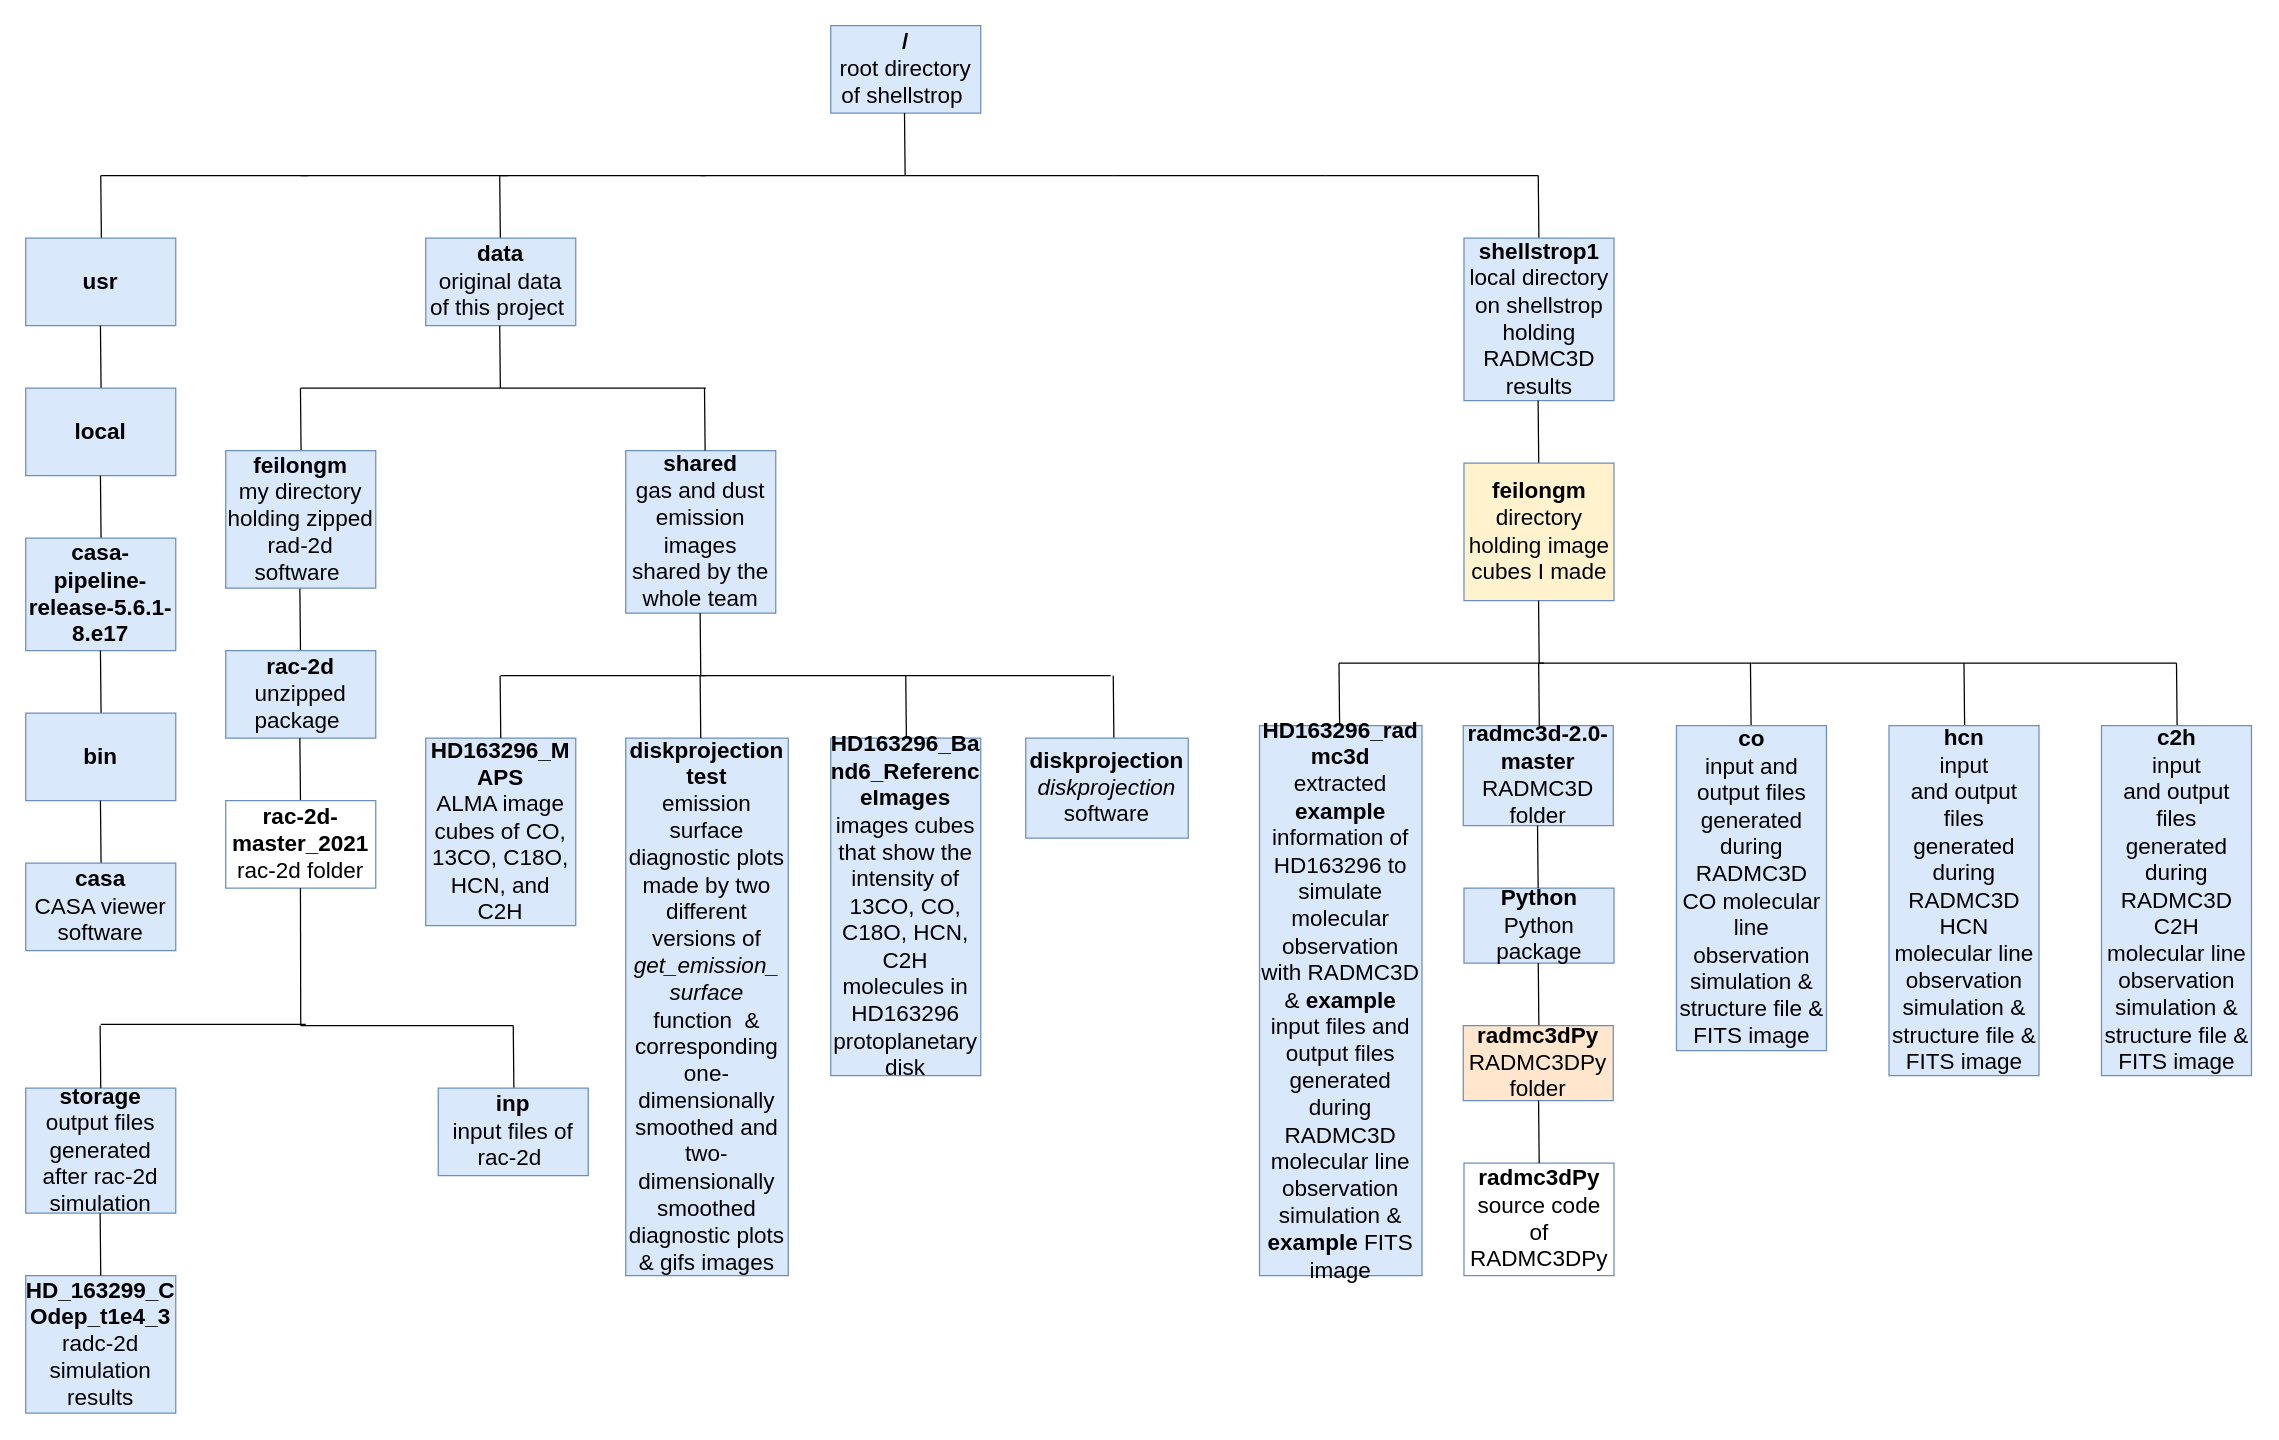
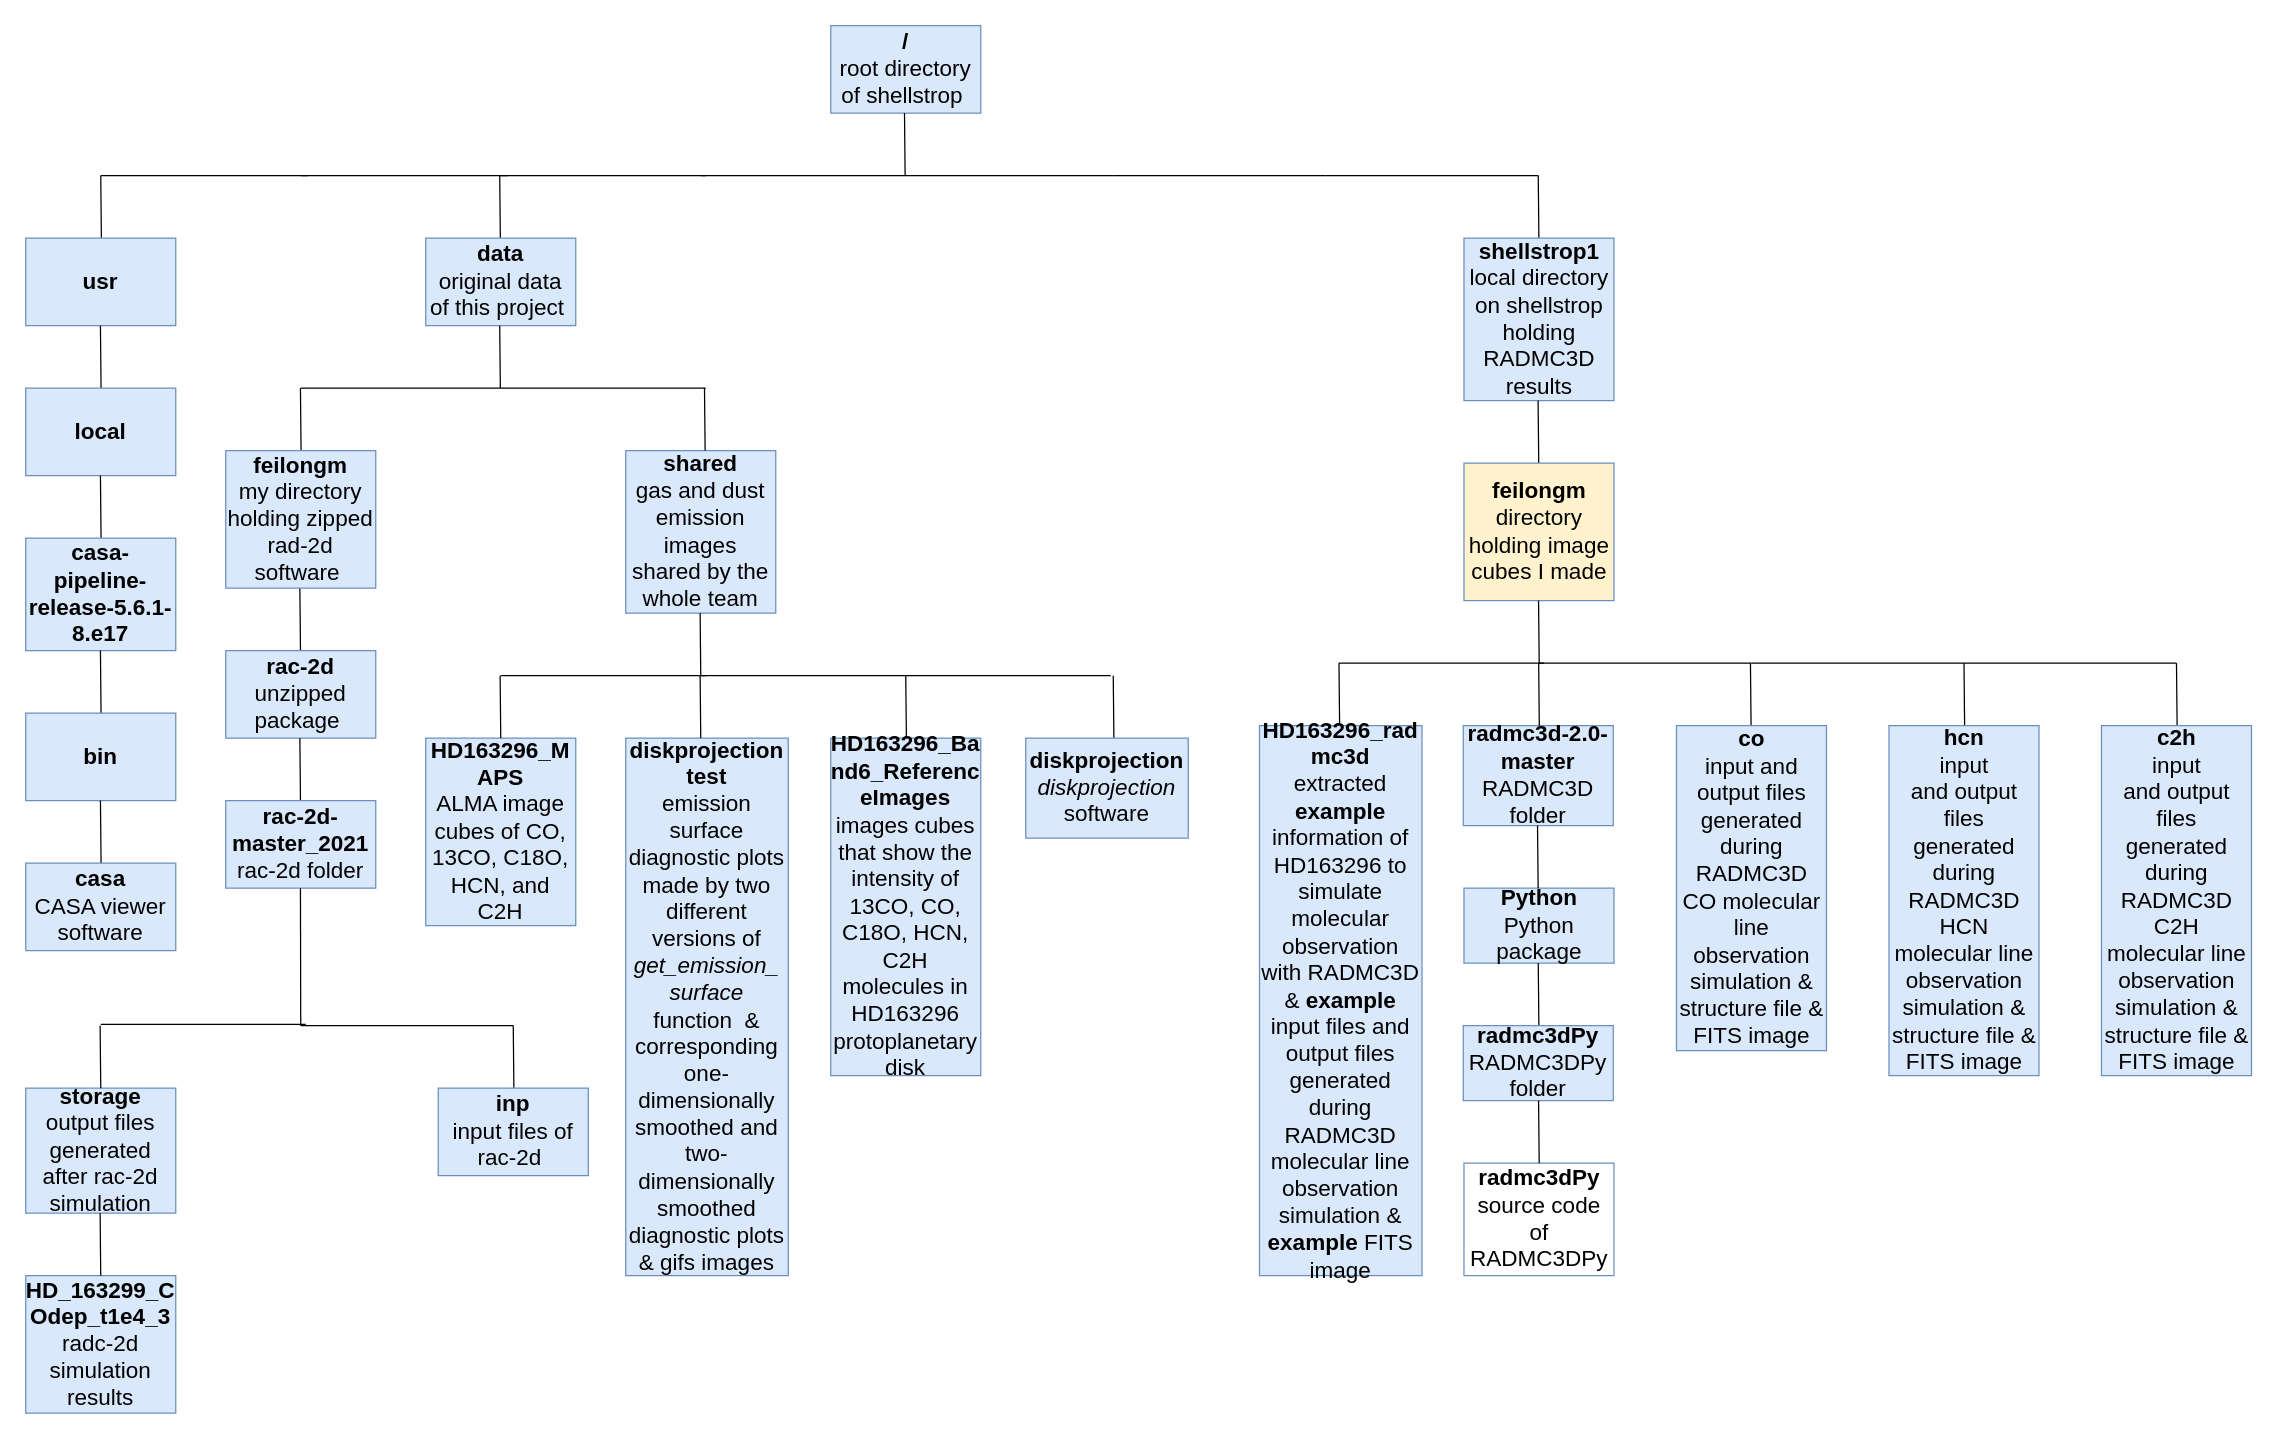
node "rac-2d-master_2021 rac-2d folder": fillcolor #ffffff -> #dae8fc
node "radmc3dPy RADMC3DPy folder": fillcolor #ffe6cc -> #dae8fc
